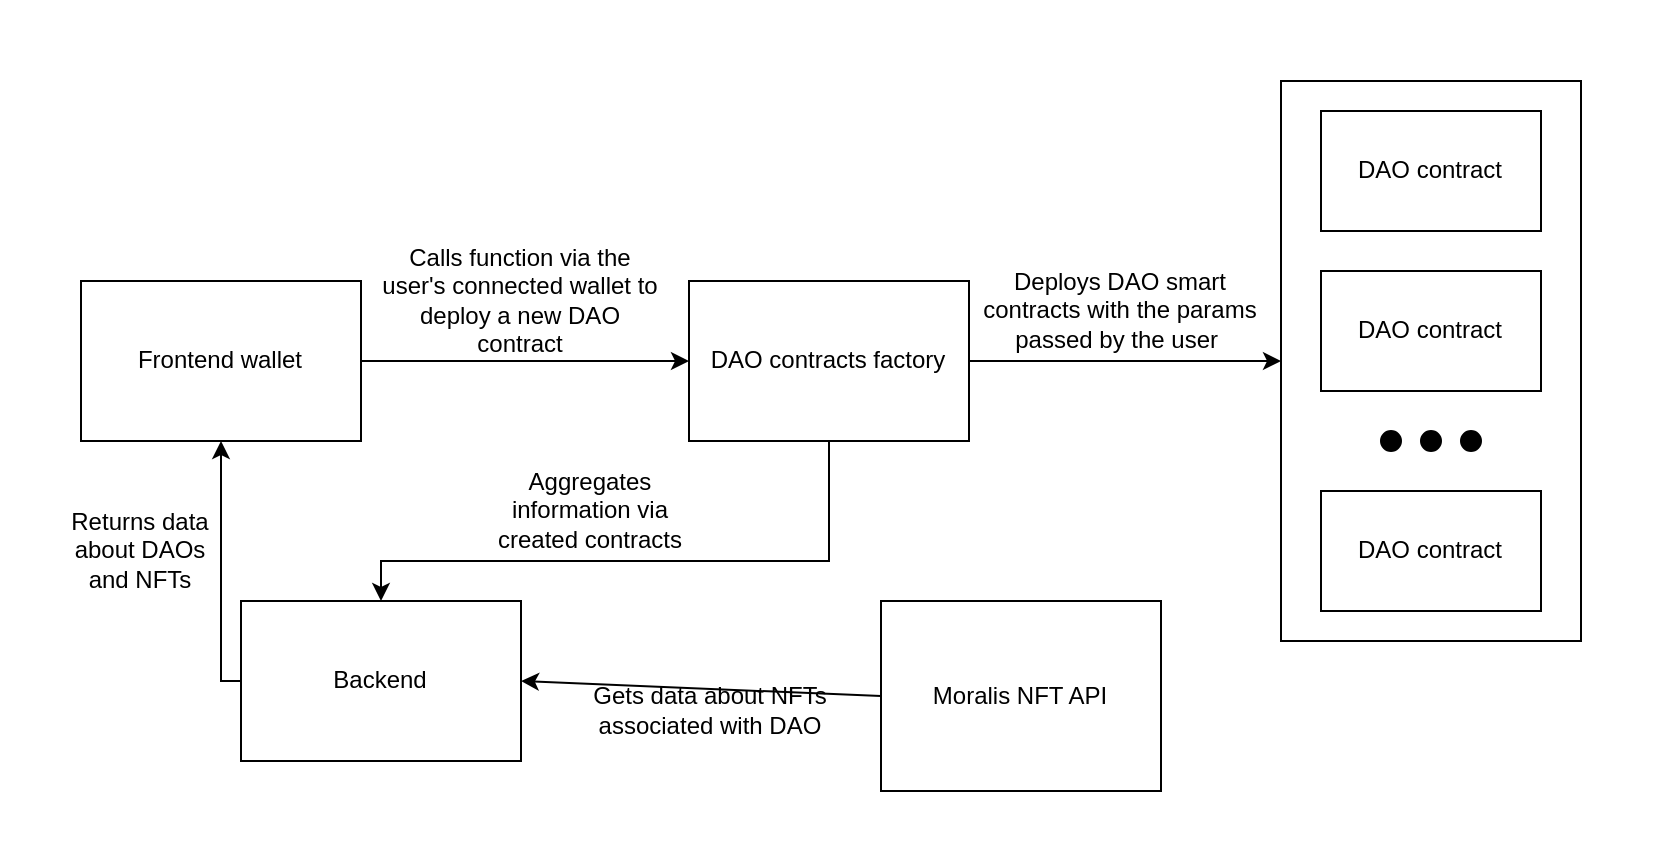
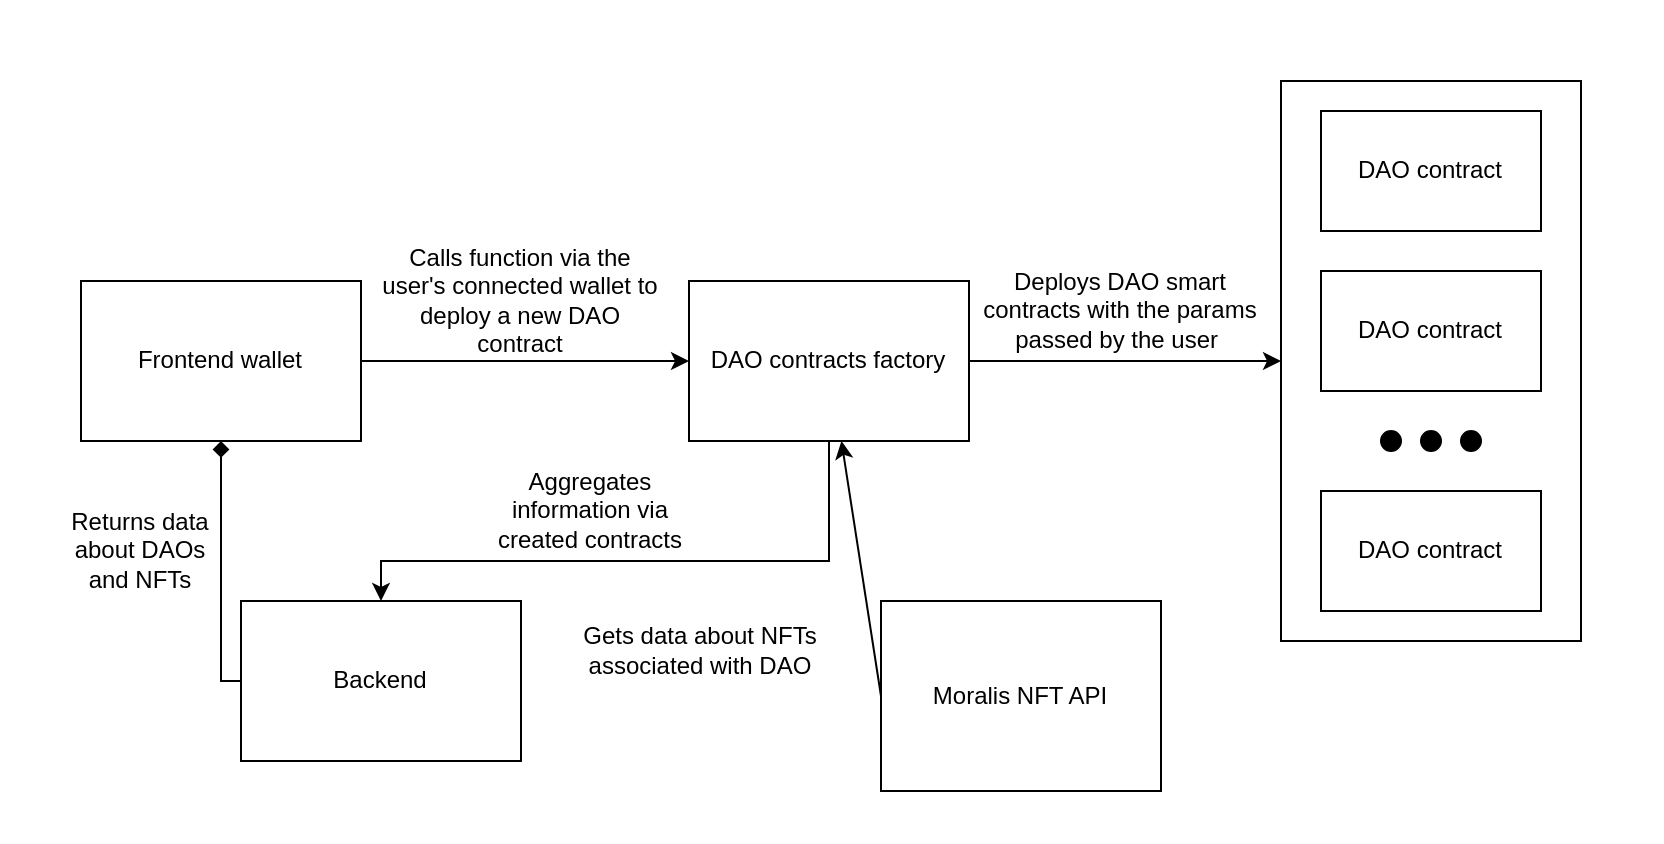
edge "Backend" -> "Frontend wallet": arrowhead classic -> diamond
edge "Moralis NFT API" -> "Backend": now "Moralis NFT API" -> "DAO contracts factory"
node "Gets data about NFTs associated with DAO": moved (711, 711) -> (701, 651)
